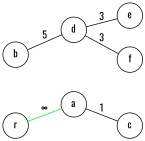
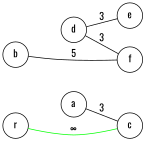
edge "d" -- "b": now "f" -- "b"
edge "a" -- "c": label "1" -> "3"
edge "a" -- "r": now "c" -- "r"
